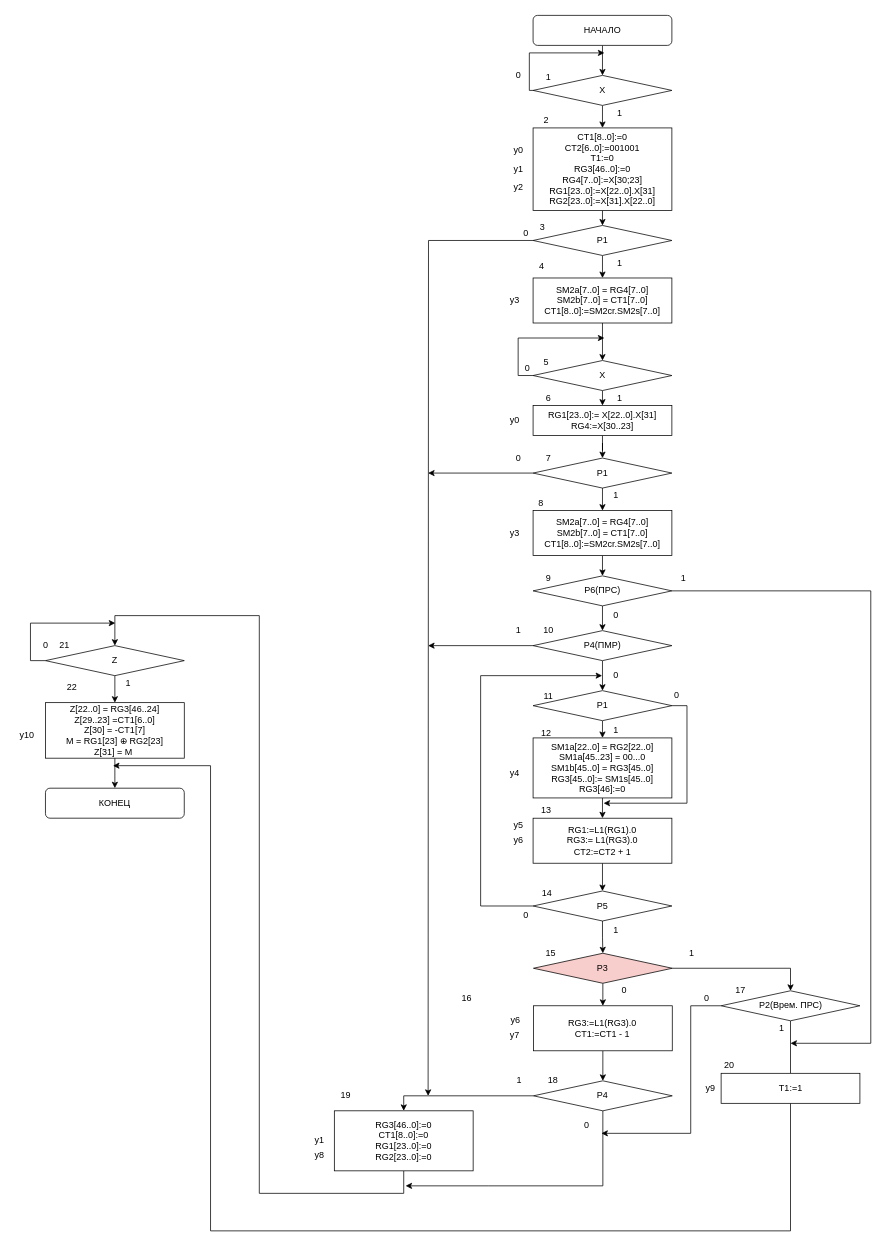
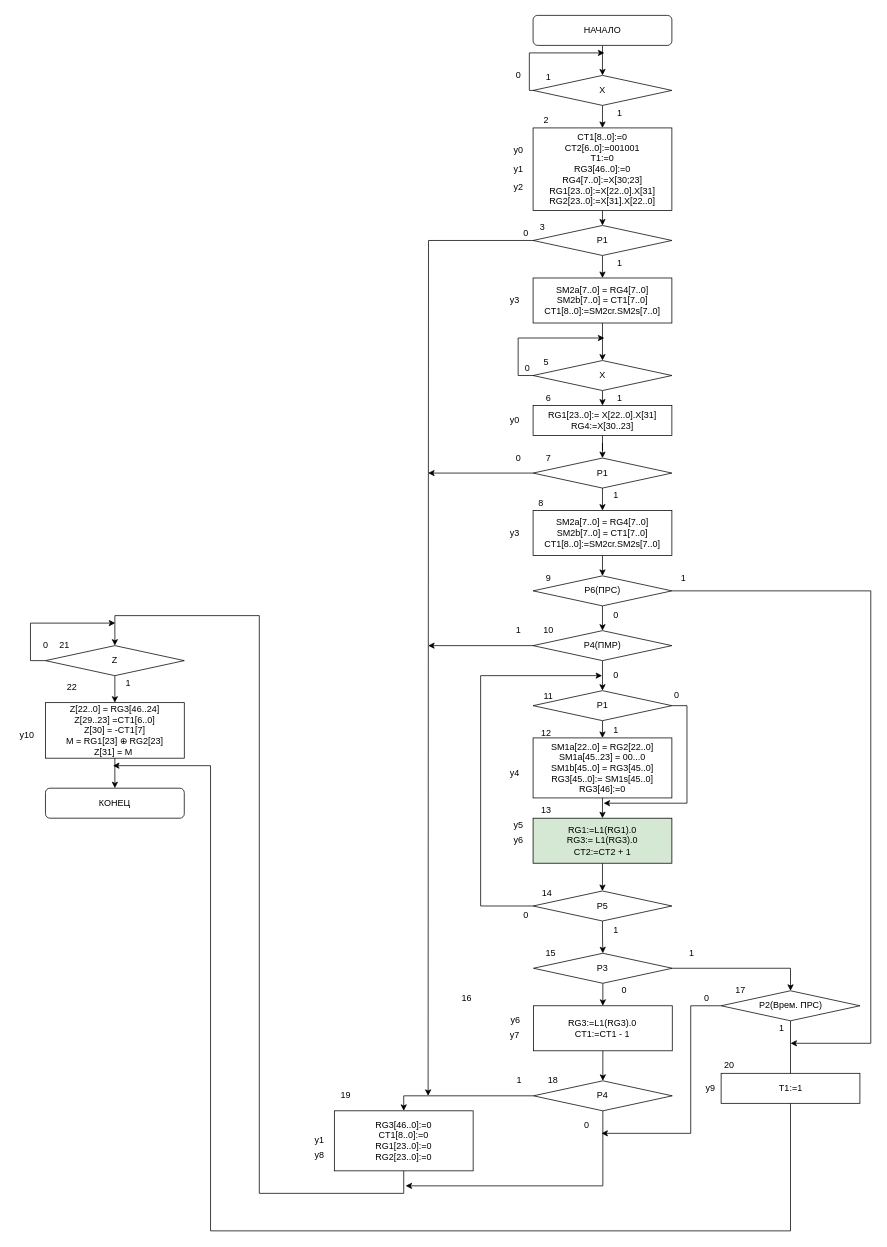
node "4": removed
node "RG1:=L1(RG1).0 RG3:= L1(RG3).0 CT2:=CT2 + 1": fillcolor #ffffff -> #d5e8d4
node "P3": fillcolor #f8cecc -> #ffffff
